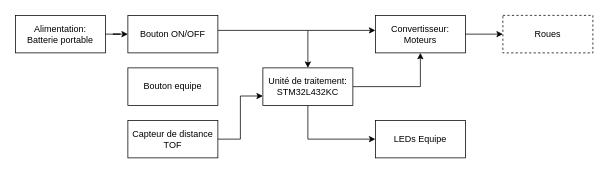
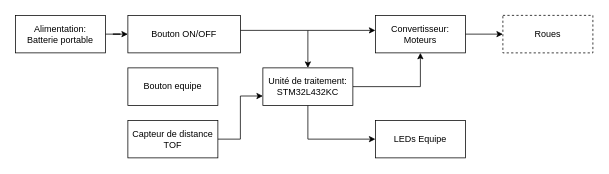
node "Bouton ON/OFF": size 90x38 -> 113x38
